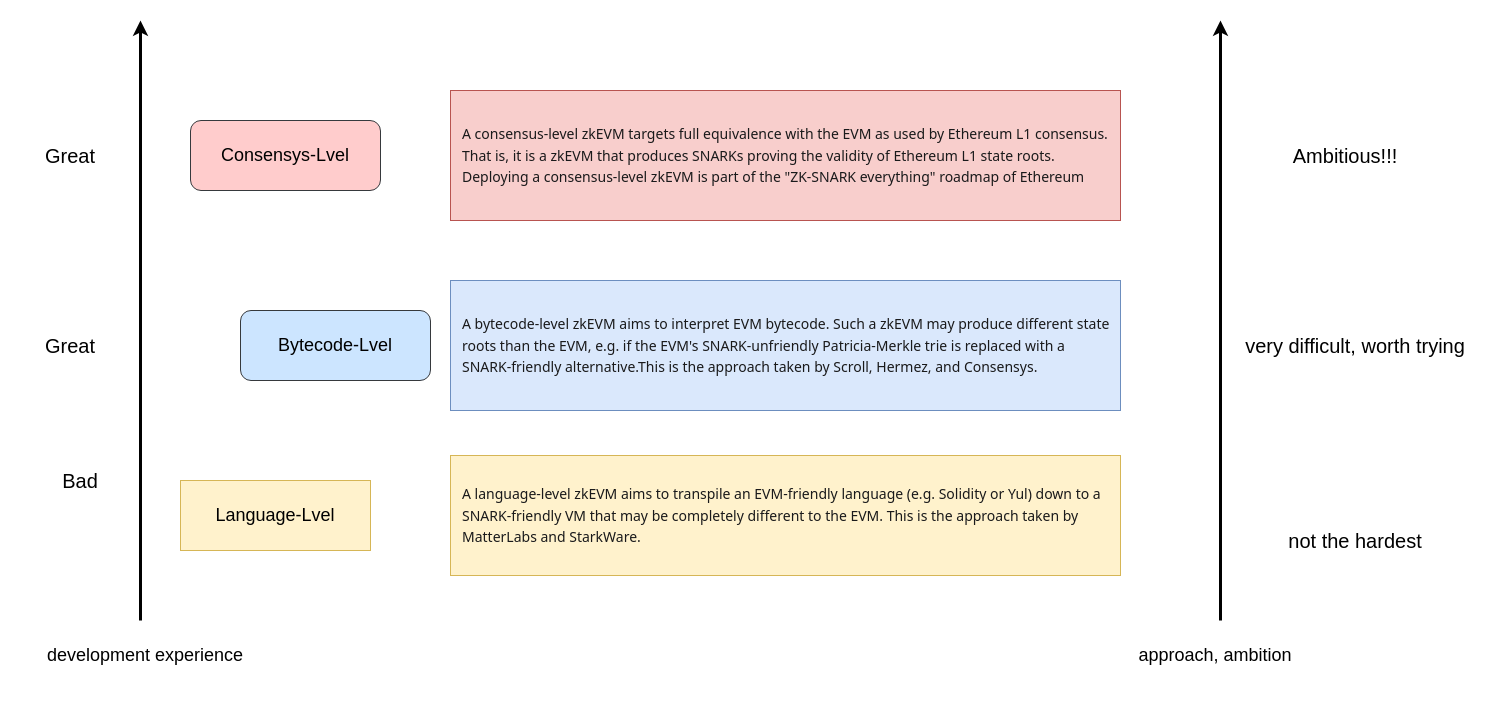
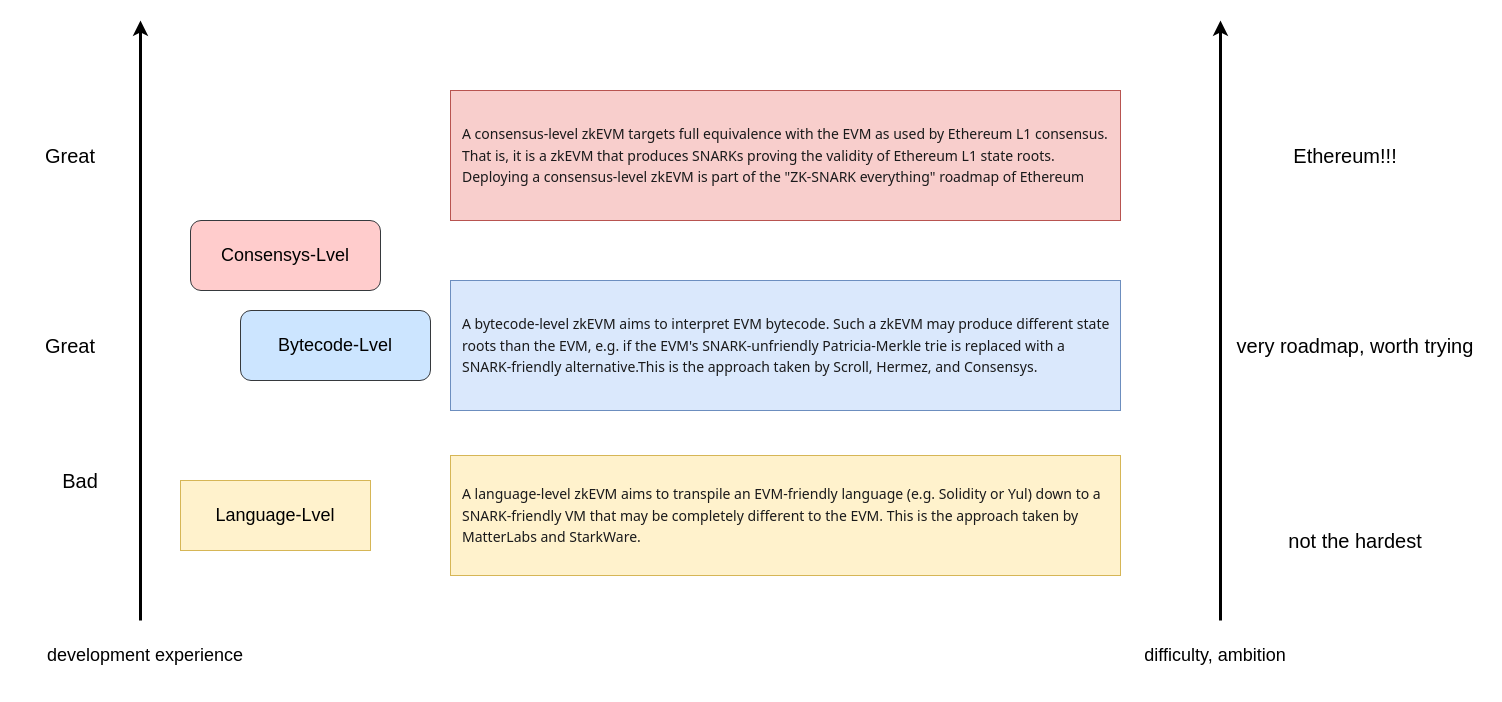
node "Consensys-Lvel": moved (286, 156) -> (286, 256)
node "Ambitious!!!": label "Ambitious!!!" -> "Ethereum!!!"
node "very difficult, worth trying": label "very difficult, worth trying" -> "very roadmap, worth trying"
node "approach, ambition": label "approach, ambition" -> "difficulty, ambition"
